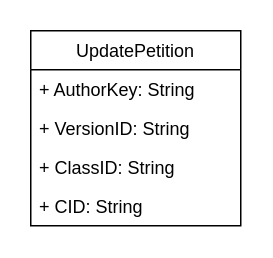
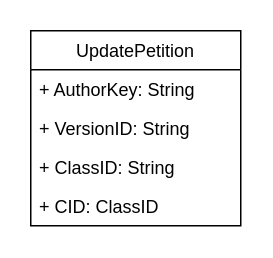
node "+ CID: String": label "+ CID: String" -> "+ CID: ClassID"
